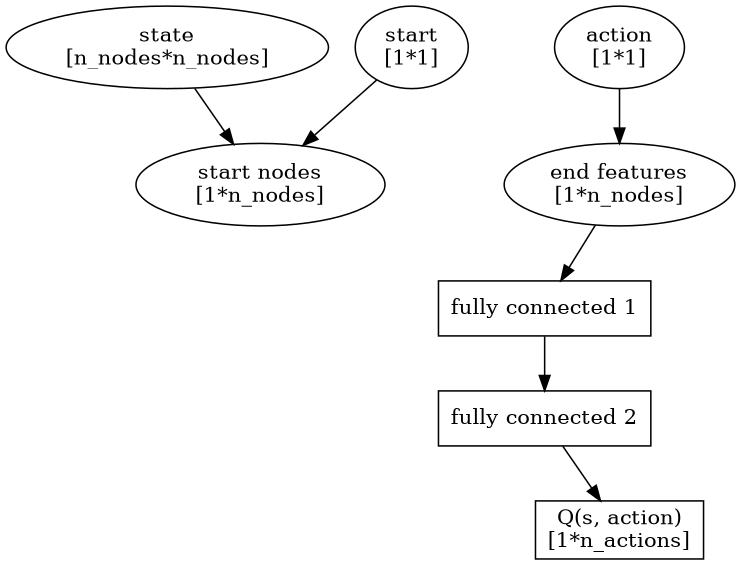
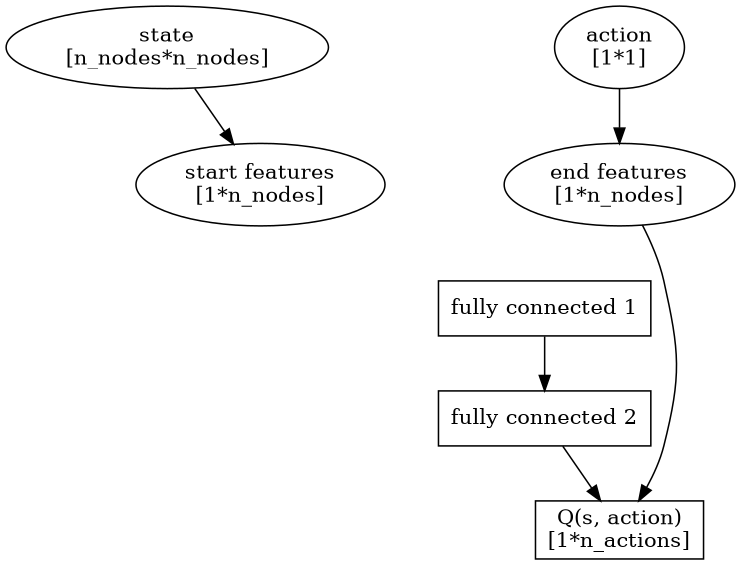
node "start [1*1]": removed
node "start nodes [1*n_nodes]": label "start nodes [1*n_nodes]" -> "start features [1*n_nodes]"
edge "end features [1*n_nodes]" -> "fully connected 1": now "end features [1*n_nodes]" -> "Q(s, action) [1*n_actions]"
